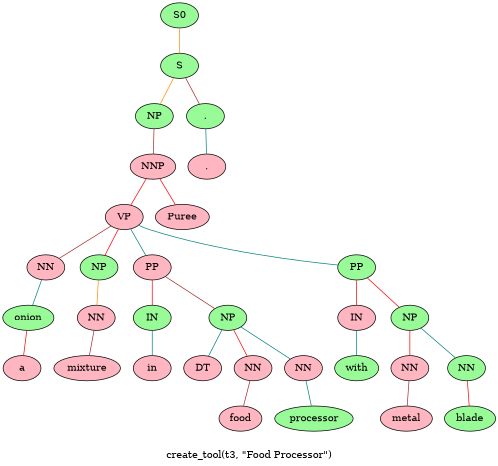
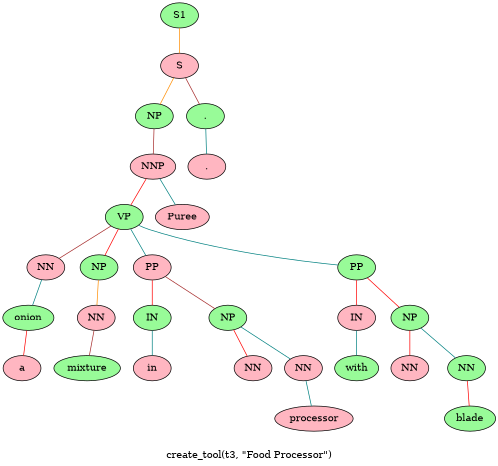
node "S0": label "S0" -> "S1"
node "S": fillcolor palegreen -> lightpink
edge "NNP" -- "Puree": color red -> teal
node "VP": fillcolor lightpink -> palegreen
node "mixture": fillcolor lightpink -> palegreen
node "DT": removed
node "food": removed
node "processor": fillcolor palegreen -> lightpink
node "metal": removed
